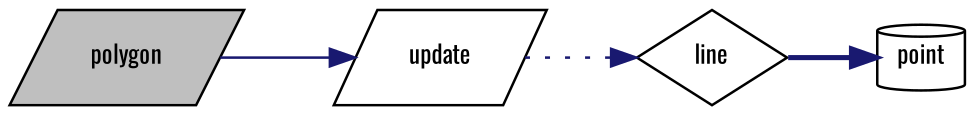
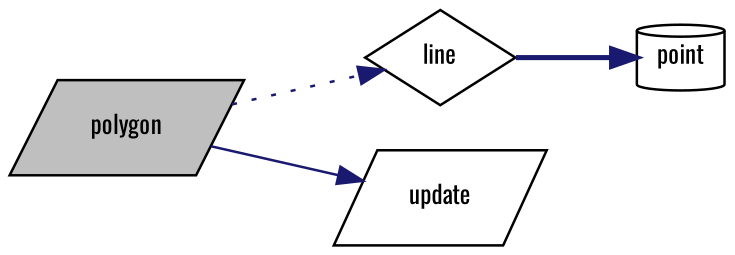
edge "update" -> "line": now "polygon" -> "line"
